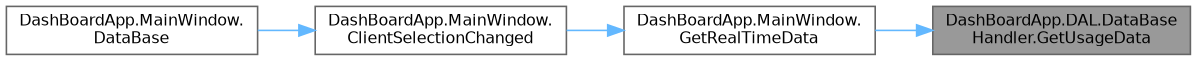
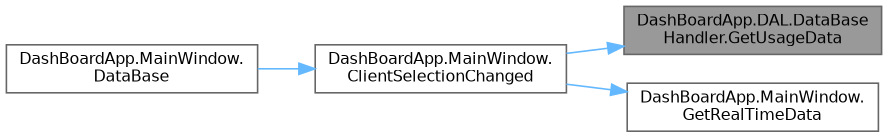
edge "DashBoardApp.MainWindow. GetRealTimeData" -> "DashBoardApp.DAL.DataBase Handler.GetUsageData": now "DashBoardApp.MainWindow. ClientSelectionChanged" -> "DashBoardApp.DAL.DataBase Handler.GetUsageData"
